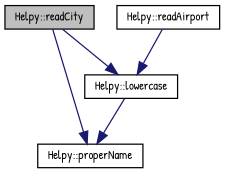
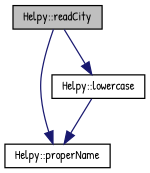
node "Helpy::readAirport": removed
